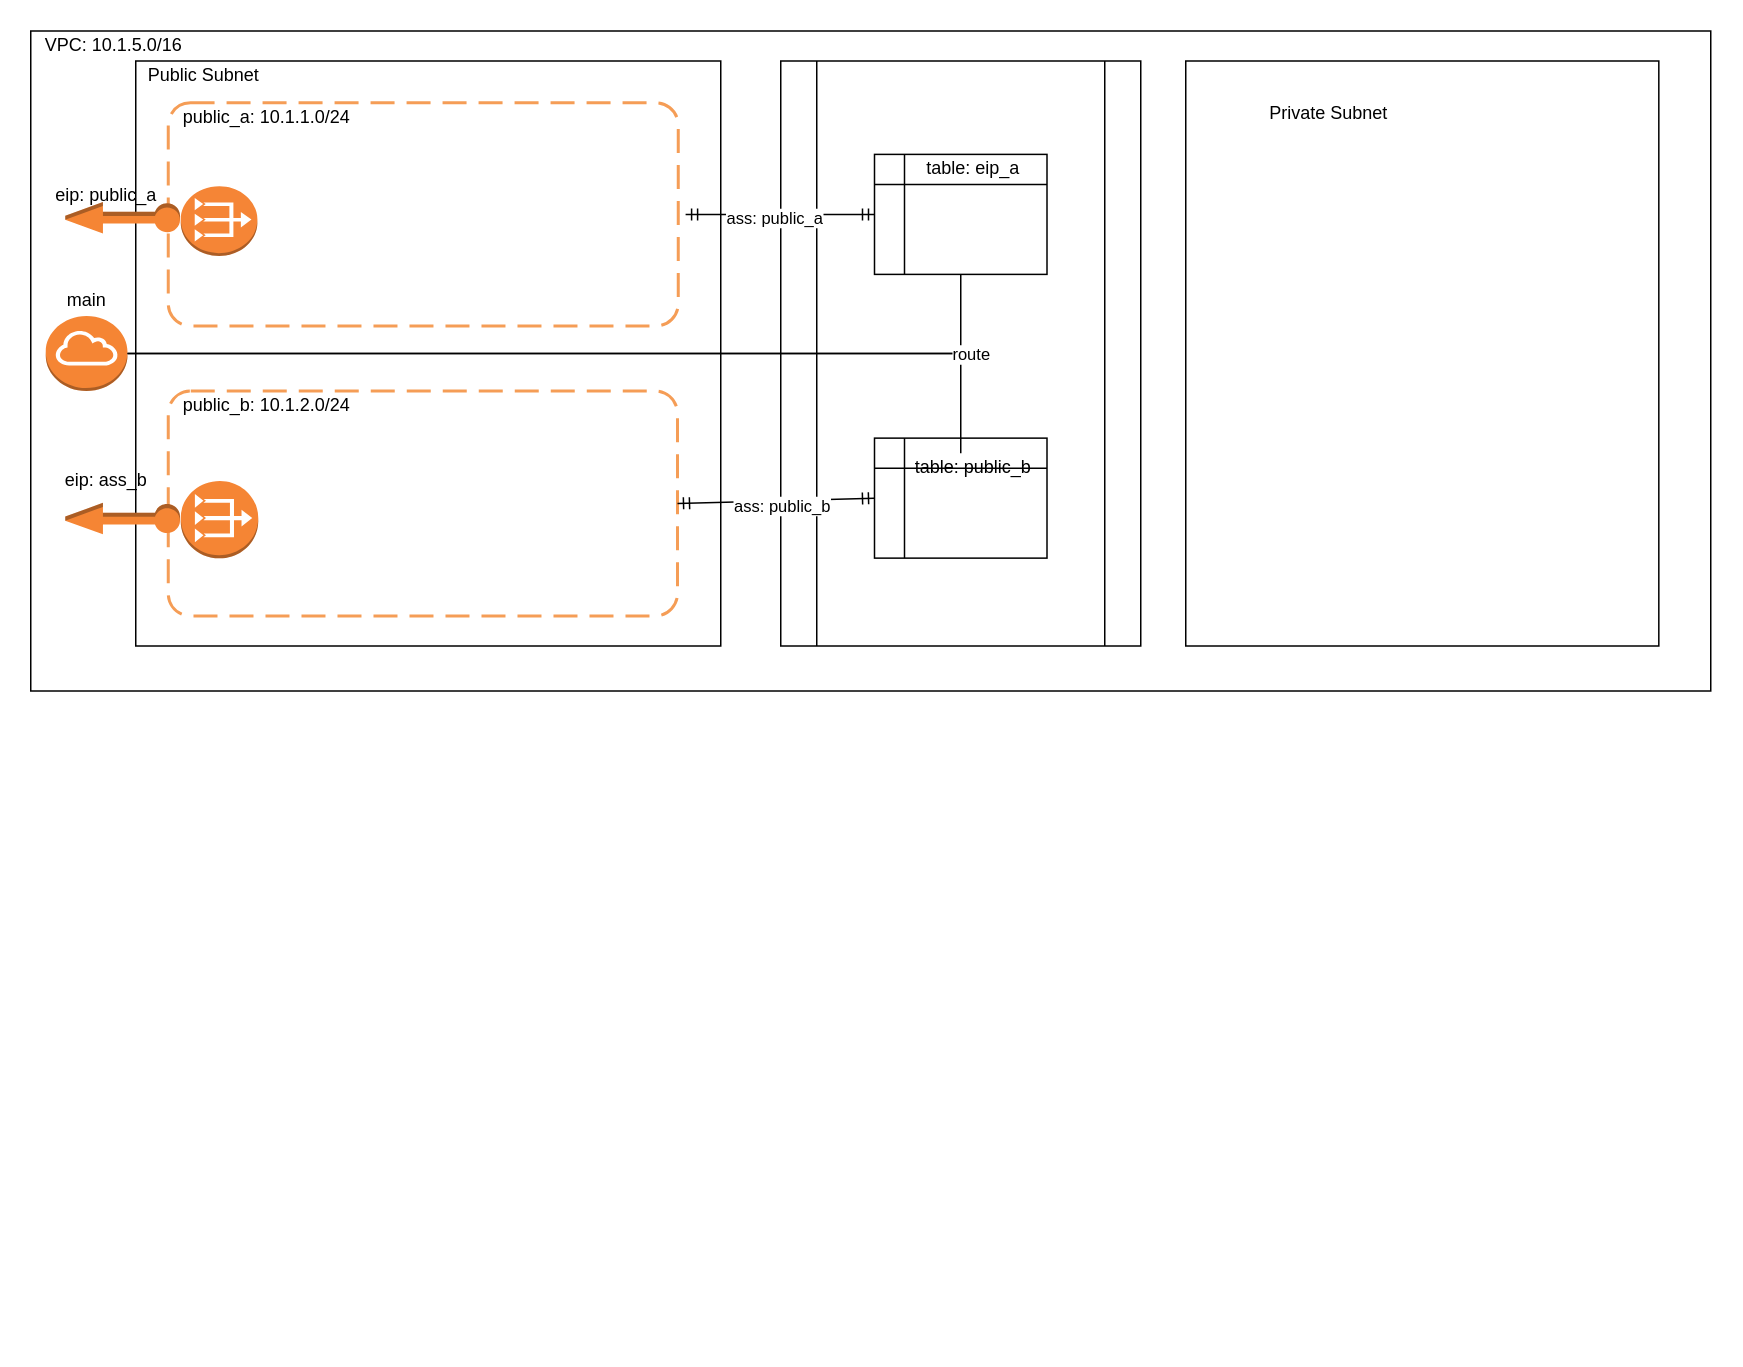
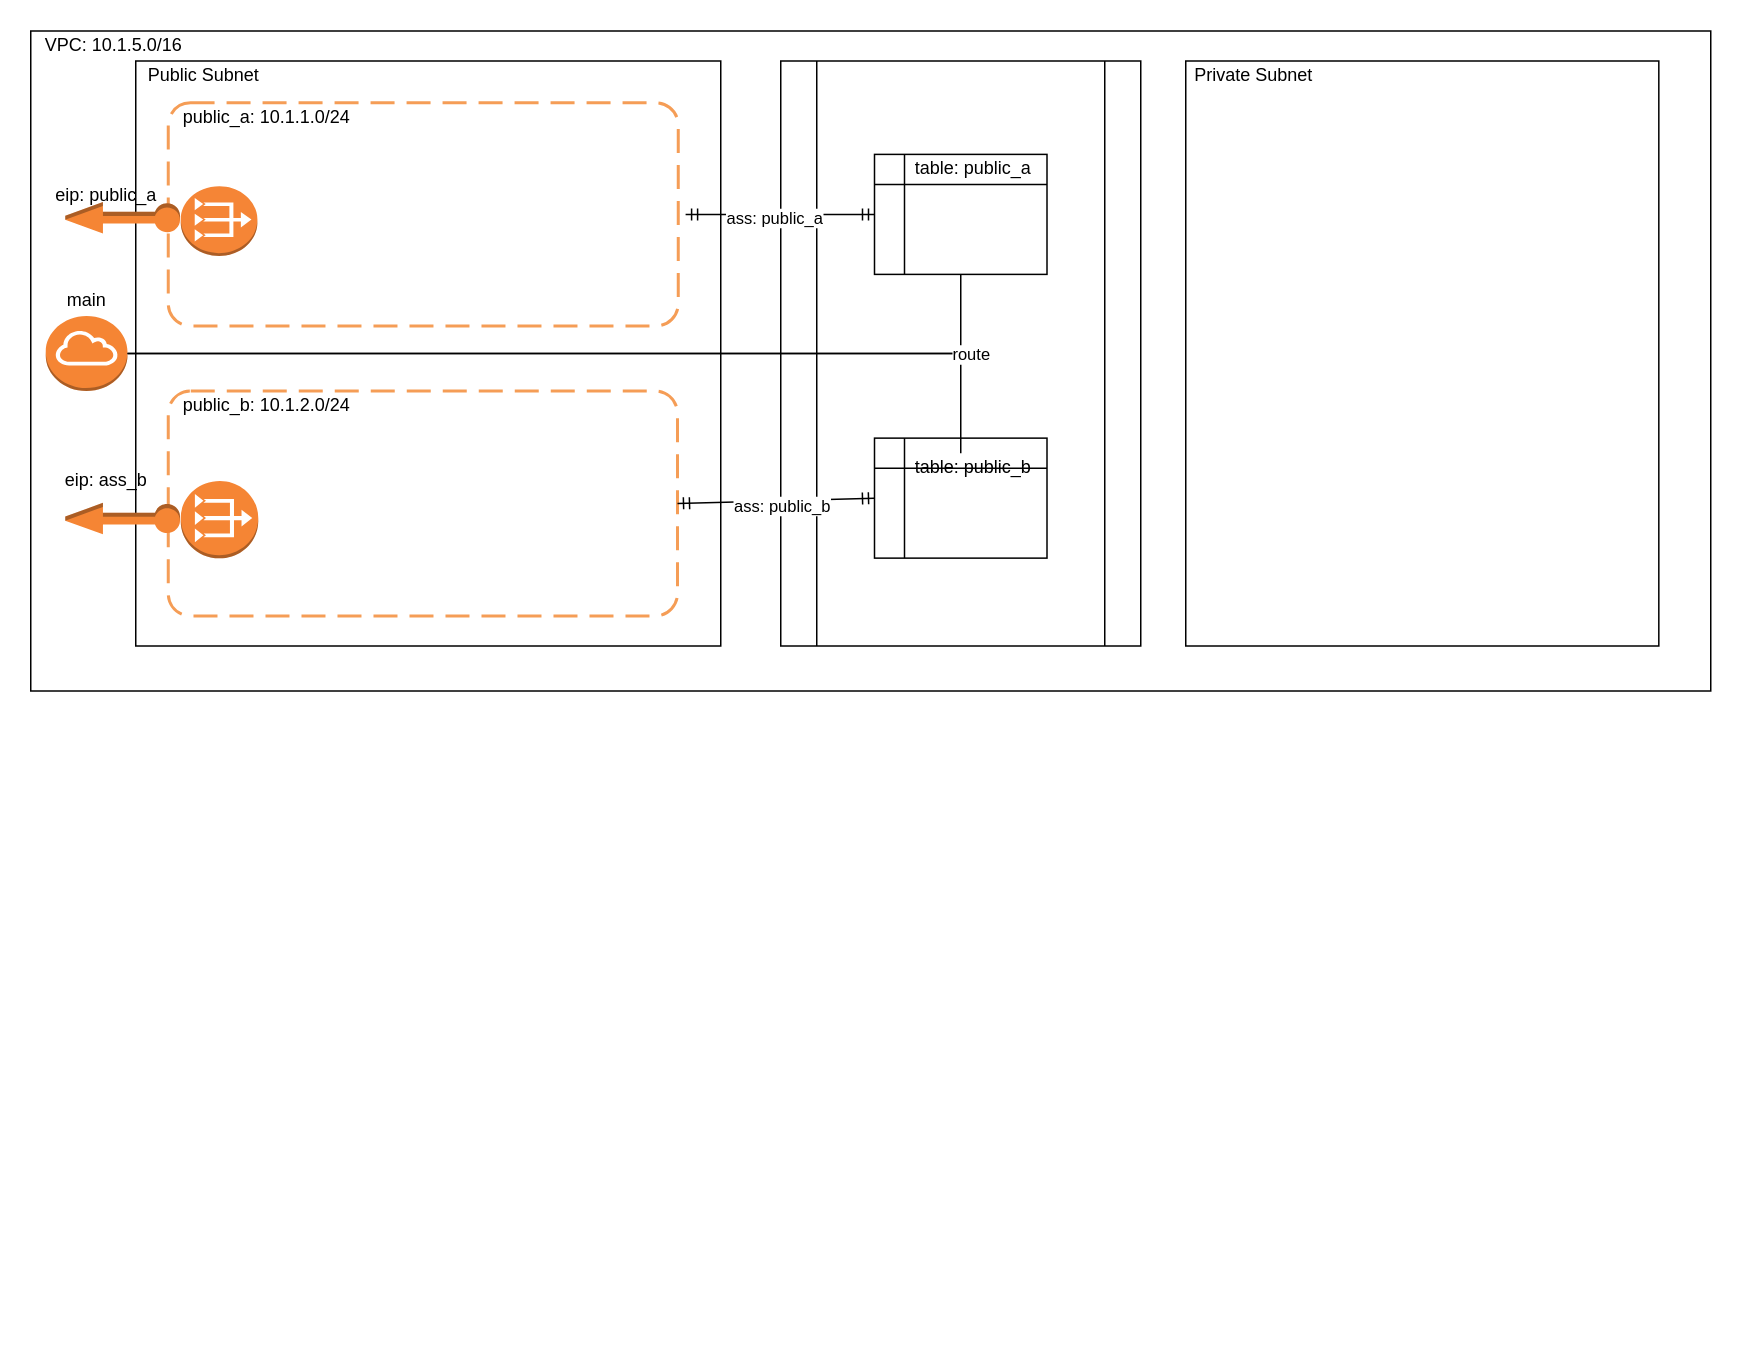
node "Private Subnet": moved (1328, 113) -> (1253, 76)
node "table: eip_a": label "table: eip_a" -> "table: public_a"
